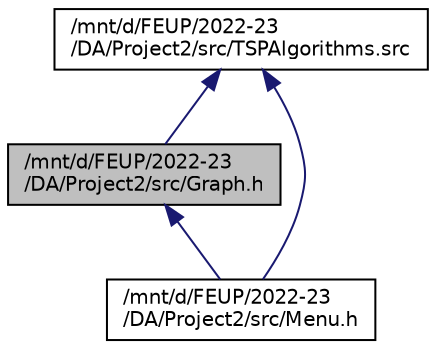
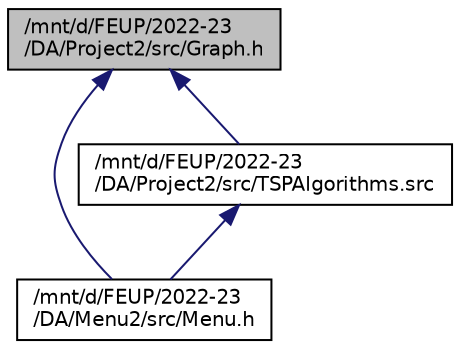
edge "/mnt/d/FEUP/2022-23 /DA/Project2/src/Graph.h" -> "/mnt/d/FEUP/2022-23 /DA/Project2/src/TSPAlgorithms.src": reversed
node "/mnt/d/FEUP/2022-23 /DA/Project2/src/Menu.h": label "/mnt/d/FEUP/2022-23 /DA/Project2/src/Menu.h" -> "/mnt/d/FEUP/2022-23 /DA/Menu2/src/Menu.h"
